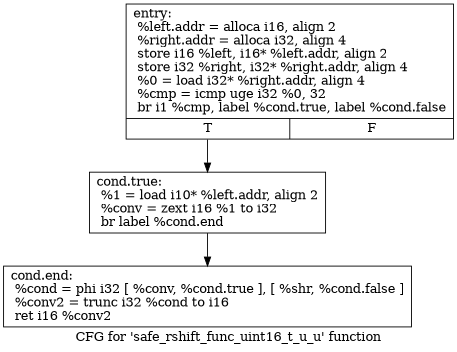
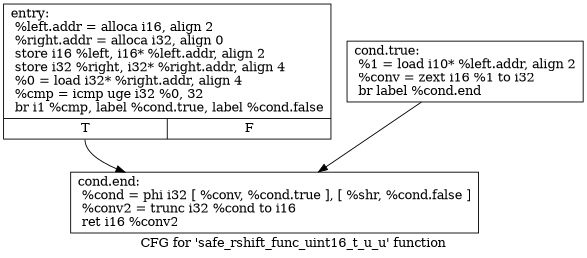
node "entry:": text "%right.addr = alloca i32, align 4" -> "%right.addr = alloca i32, align 0"
edge "entry:" -> "cond.true:": now "entry:" -> "cond.end:"
